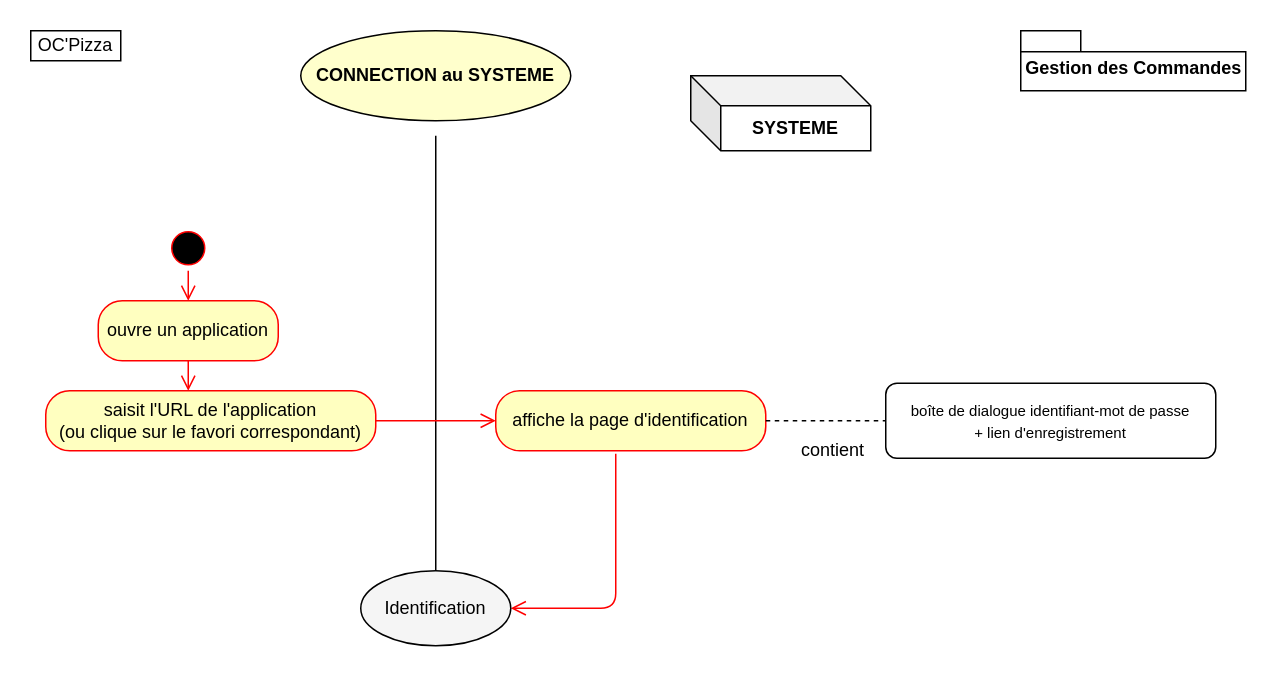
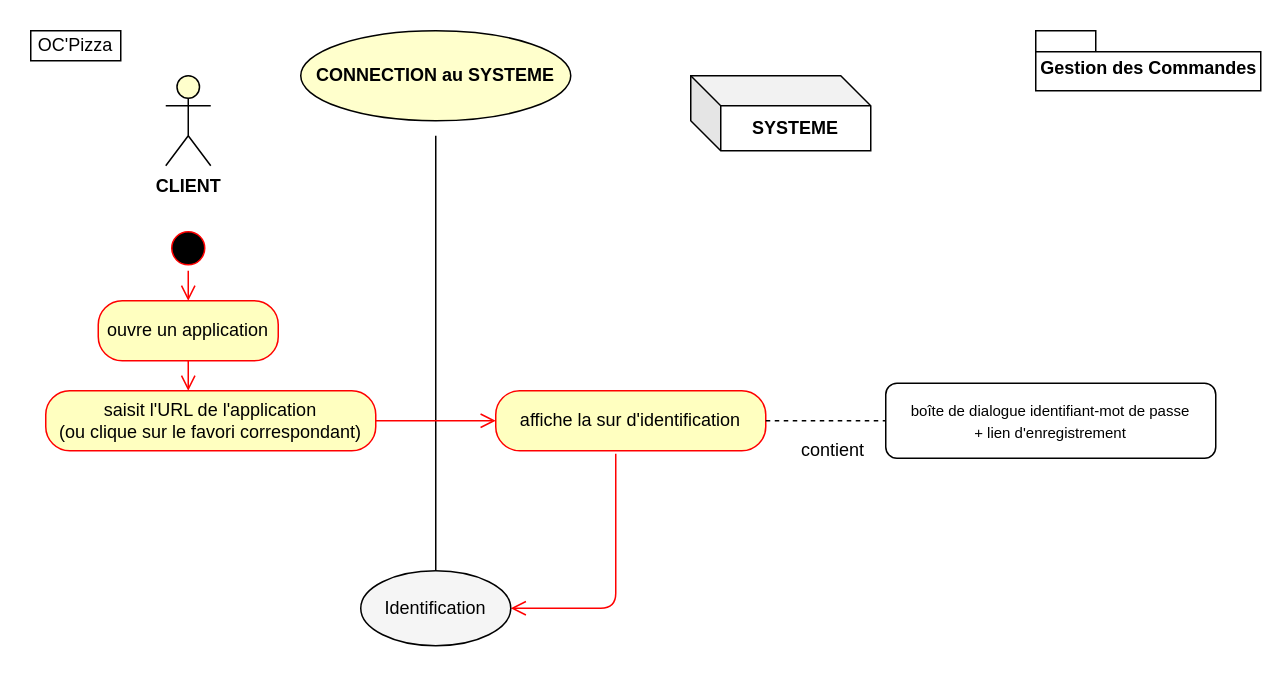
node "Gestion des Commandes": moved (1133, 61) -> (1148, 61)
node "CLIENT": added
node "affiche la page d'identification": label "affiche la page d'identification" -> "affiche la sur d'identification"
